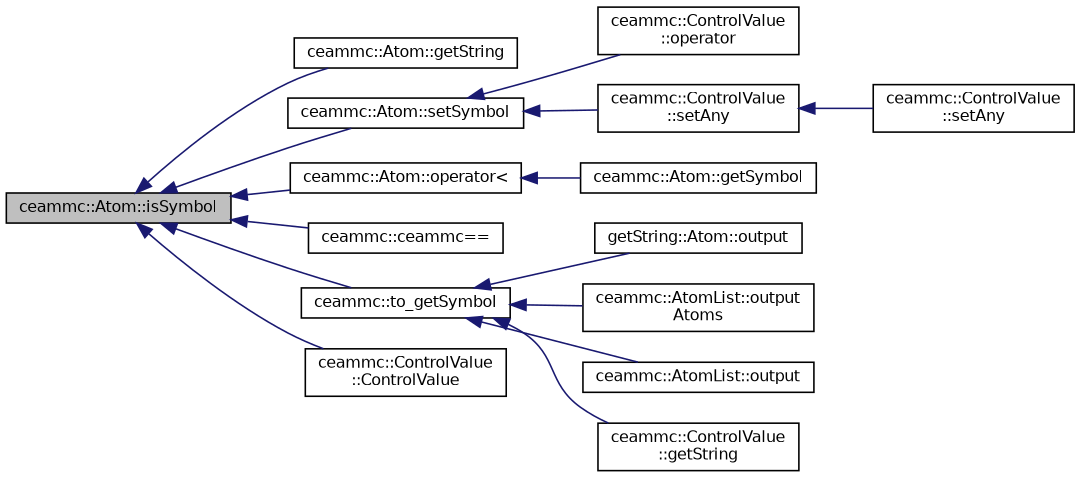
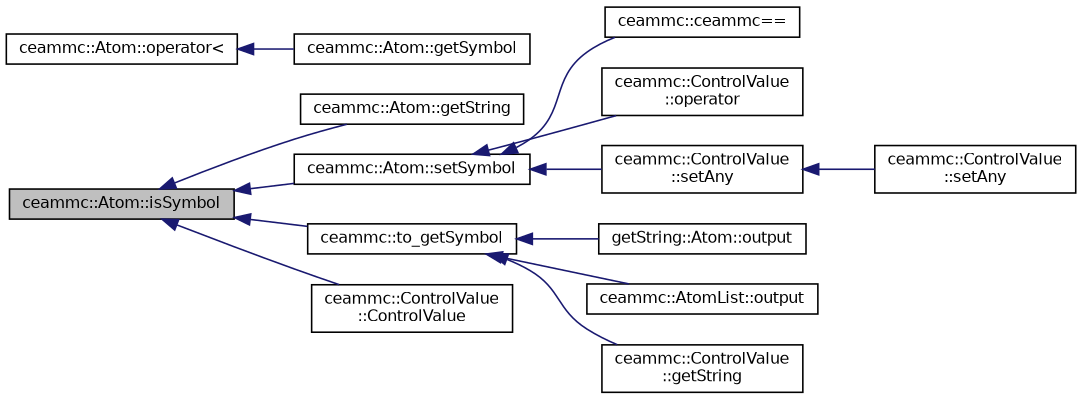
edge "ceammc::Atom::operator<" -> "ceammc::Atom::isSymbol": removed
edge "ceammc::ceammc==" -> "ceammc::Atom::isSymbol": now "ceammc::ceammc==" -> "ceammc::Atom::setSymbol"
node "ceammc::AtomList::output Atoms": removed
